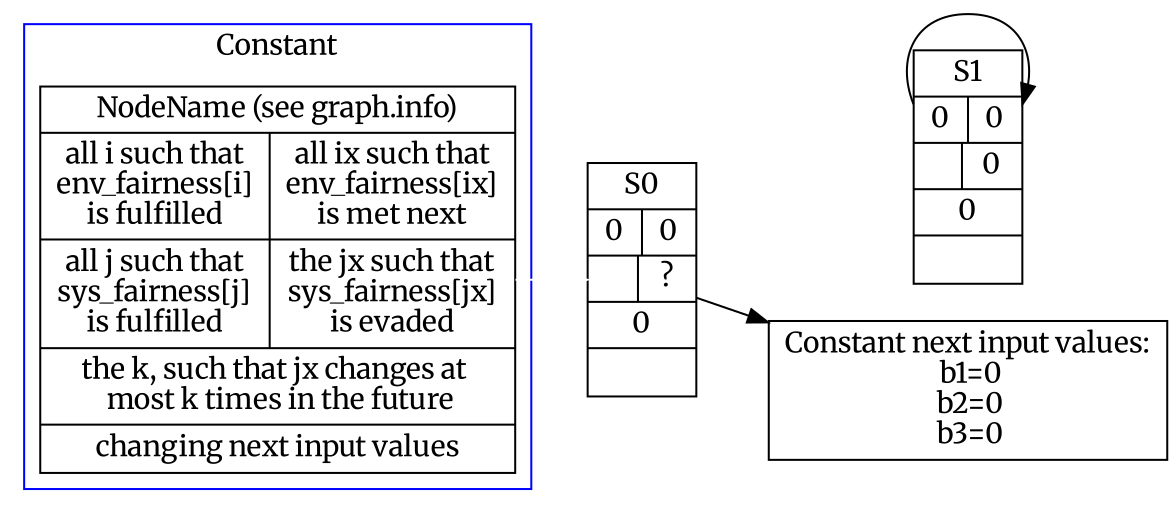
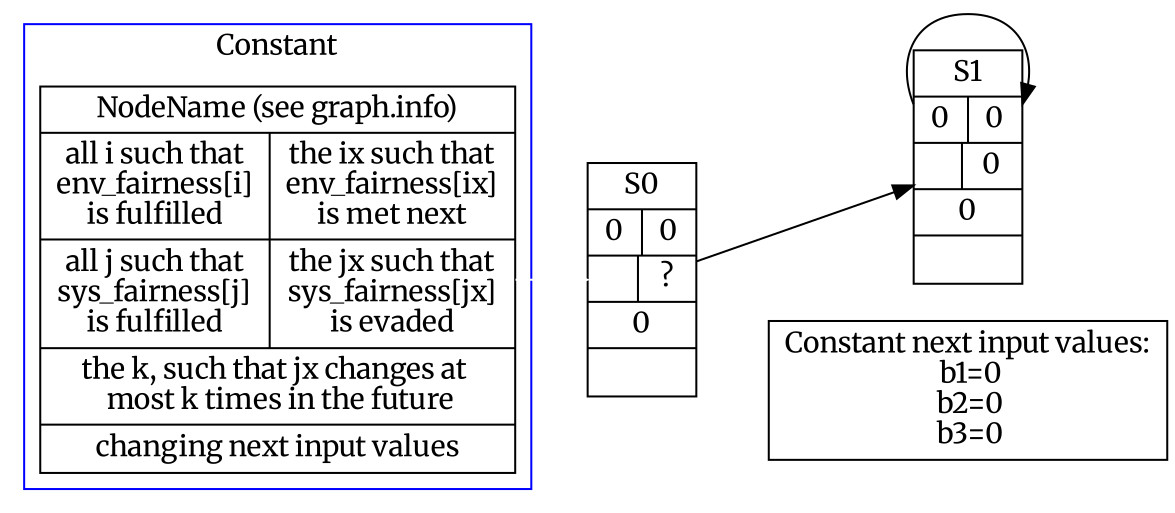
node "NodeName (see graph.info)": text "all ix such that" -> "the ix such that"
edge "S0" -> "Constant next input values: b1=0 b2=0 b3=0": now "S0" -> "S1"
